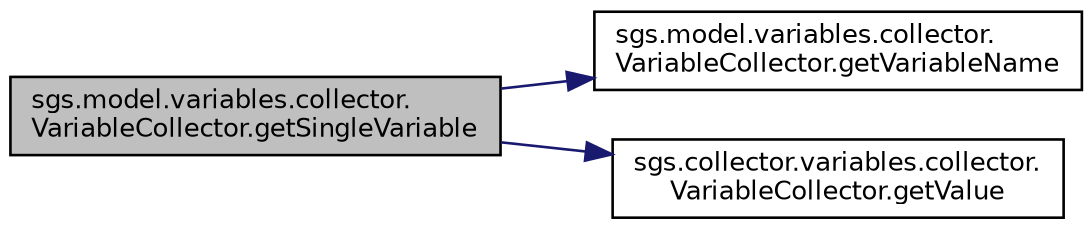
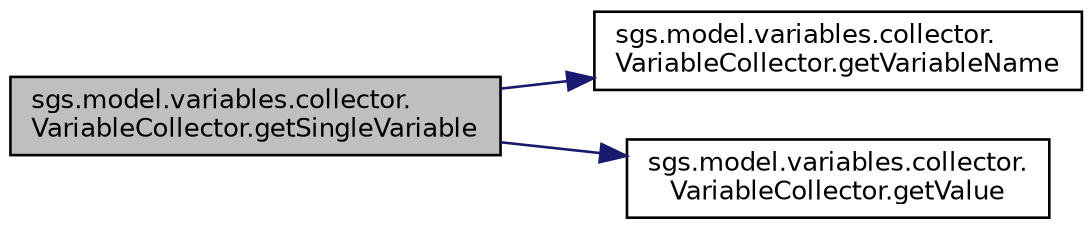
node "sgs.collector.variables.collector. VariableCollector.getValue": label "sgs.collector.variables.collector. VariableCollector.getValue" -> "sgs.model.variables.collector. VariableCollector.getValue"
